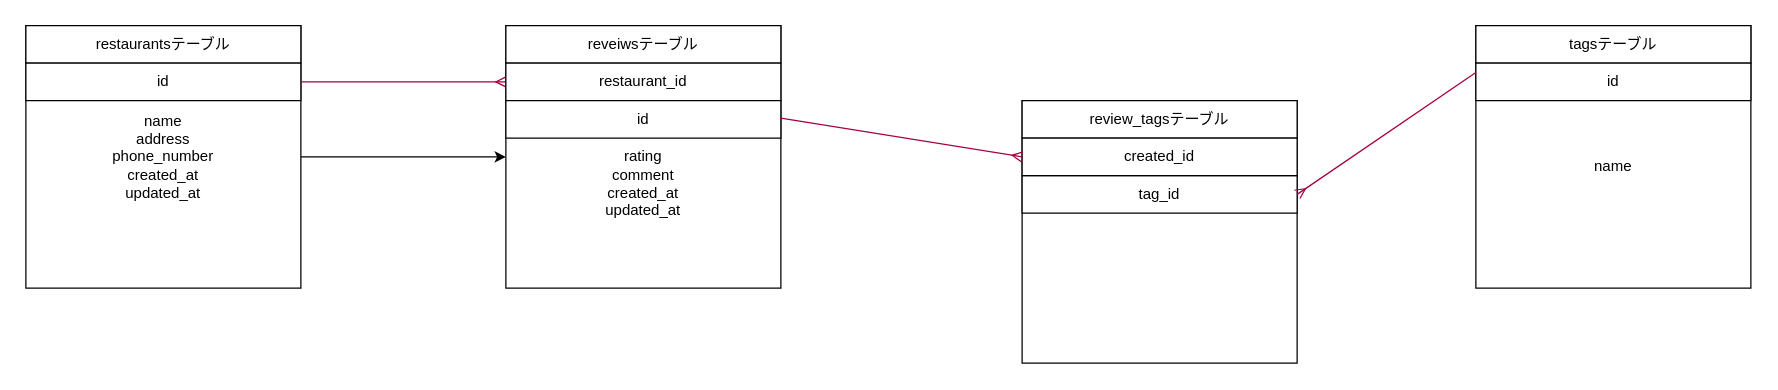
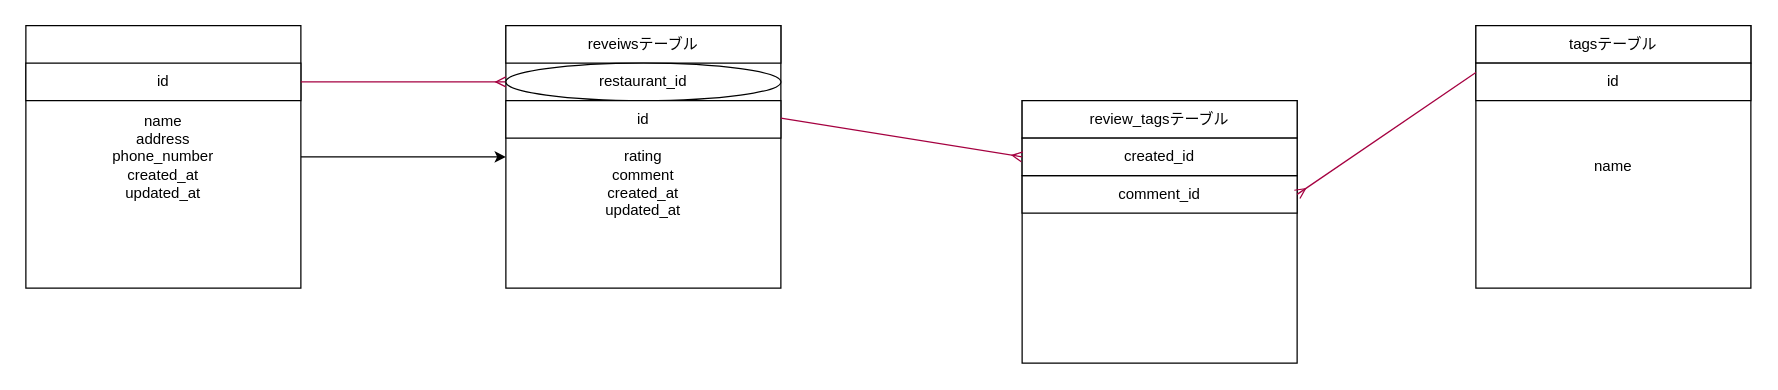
node "restaurantsテーブル": removed
node "restaurant_id": shape rectangle -> ellipse
node "tag_id": label "tag_id" -> "comment_id"
